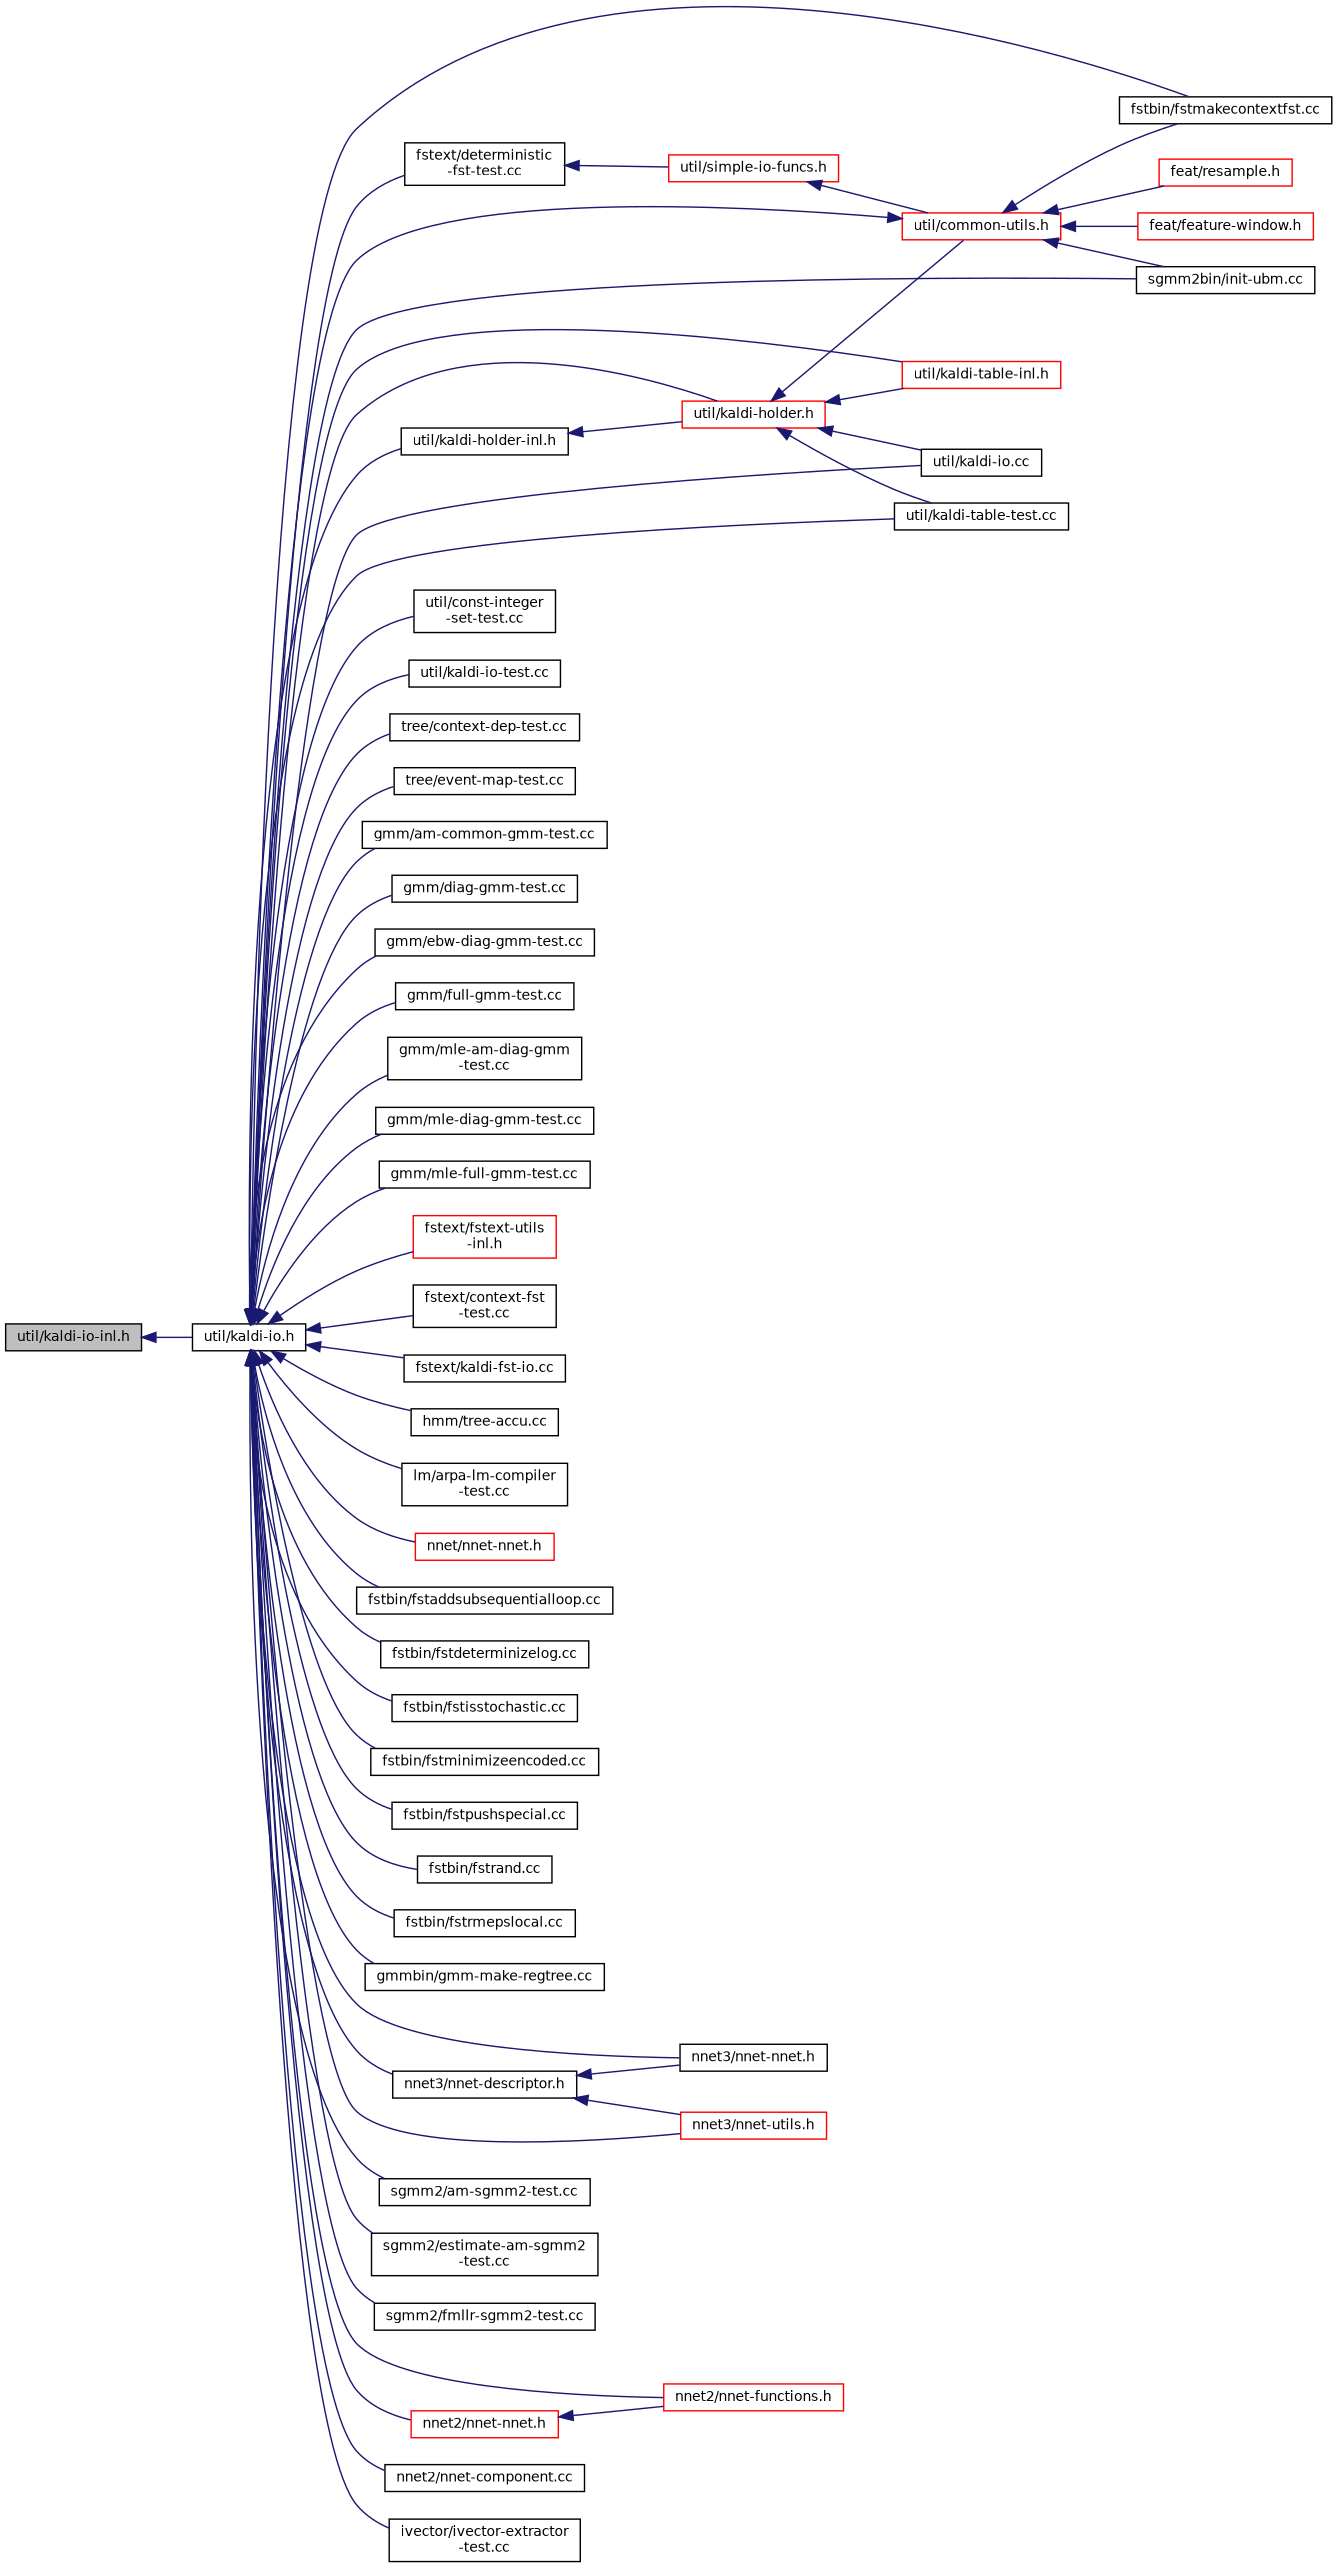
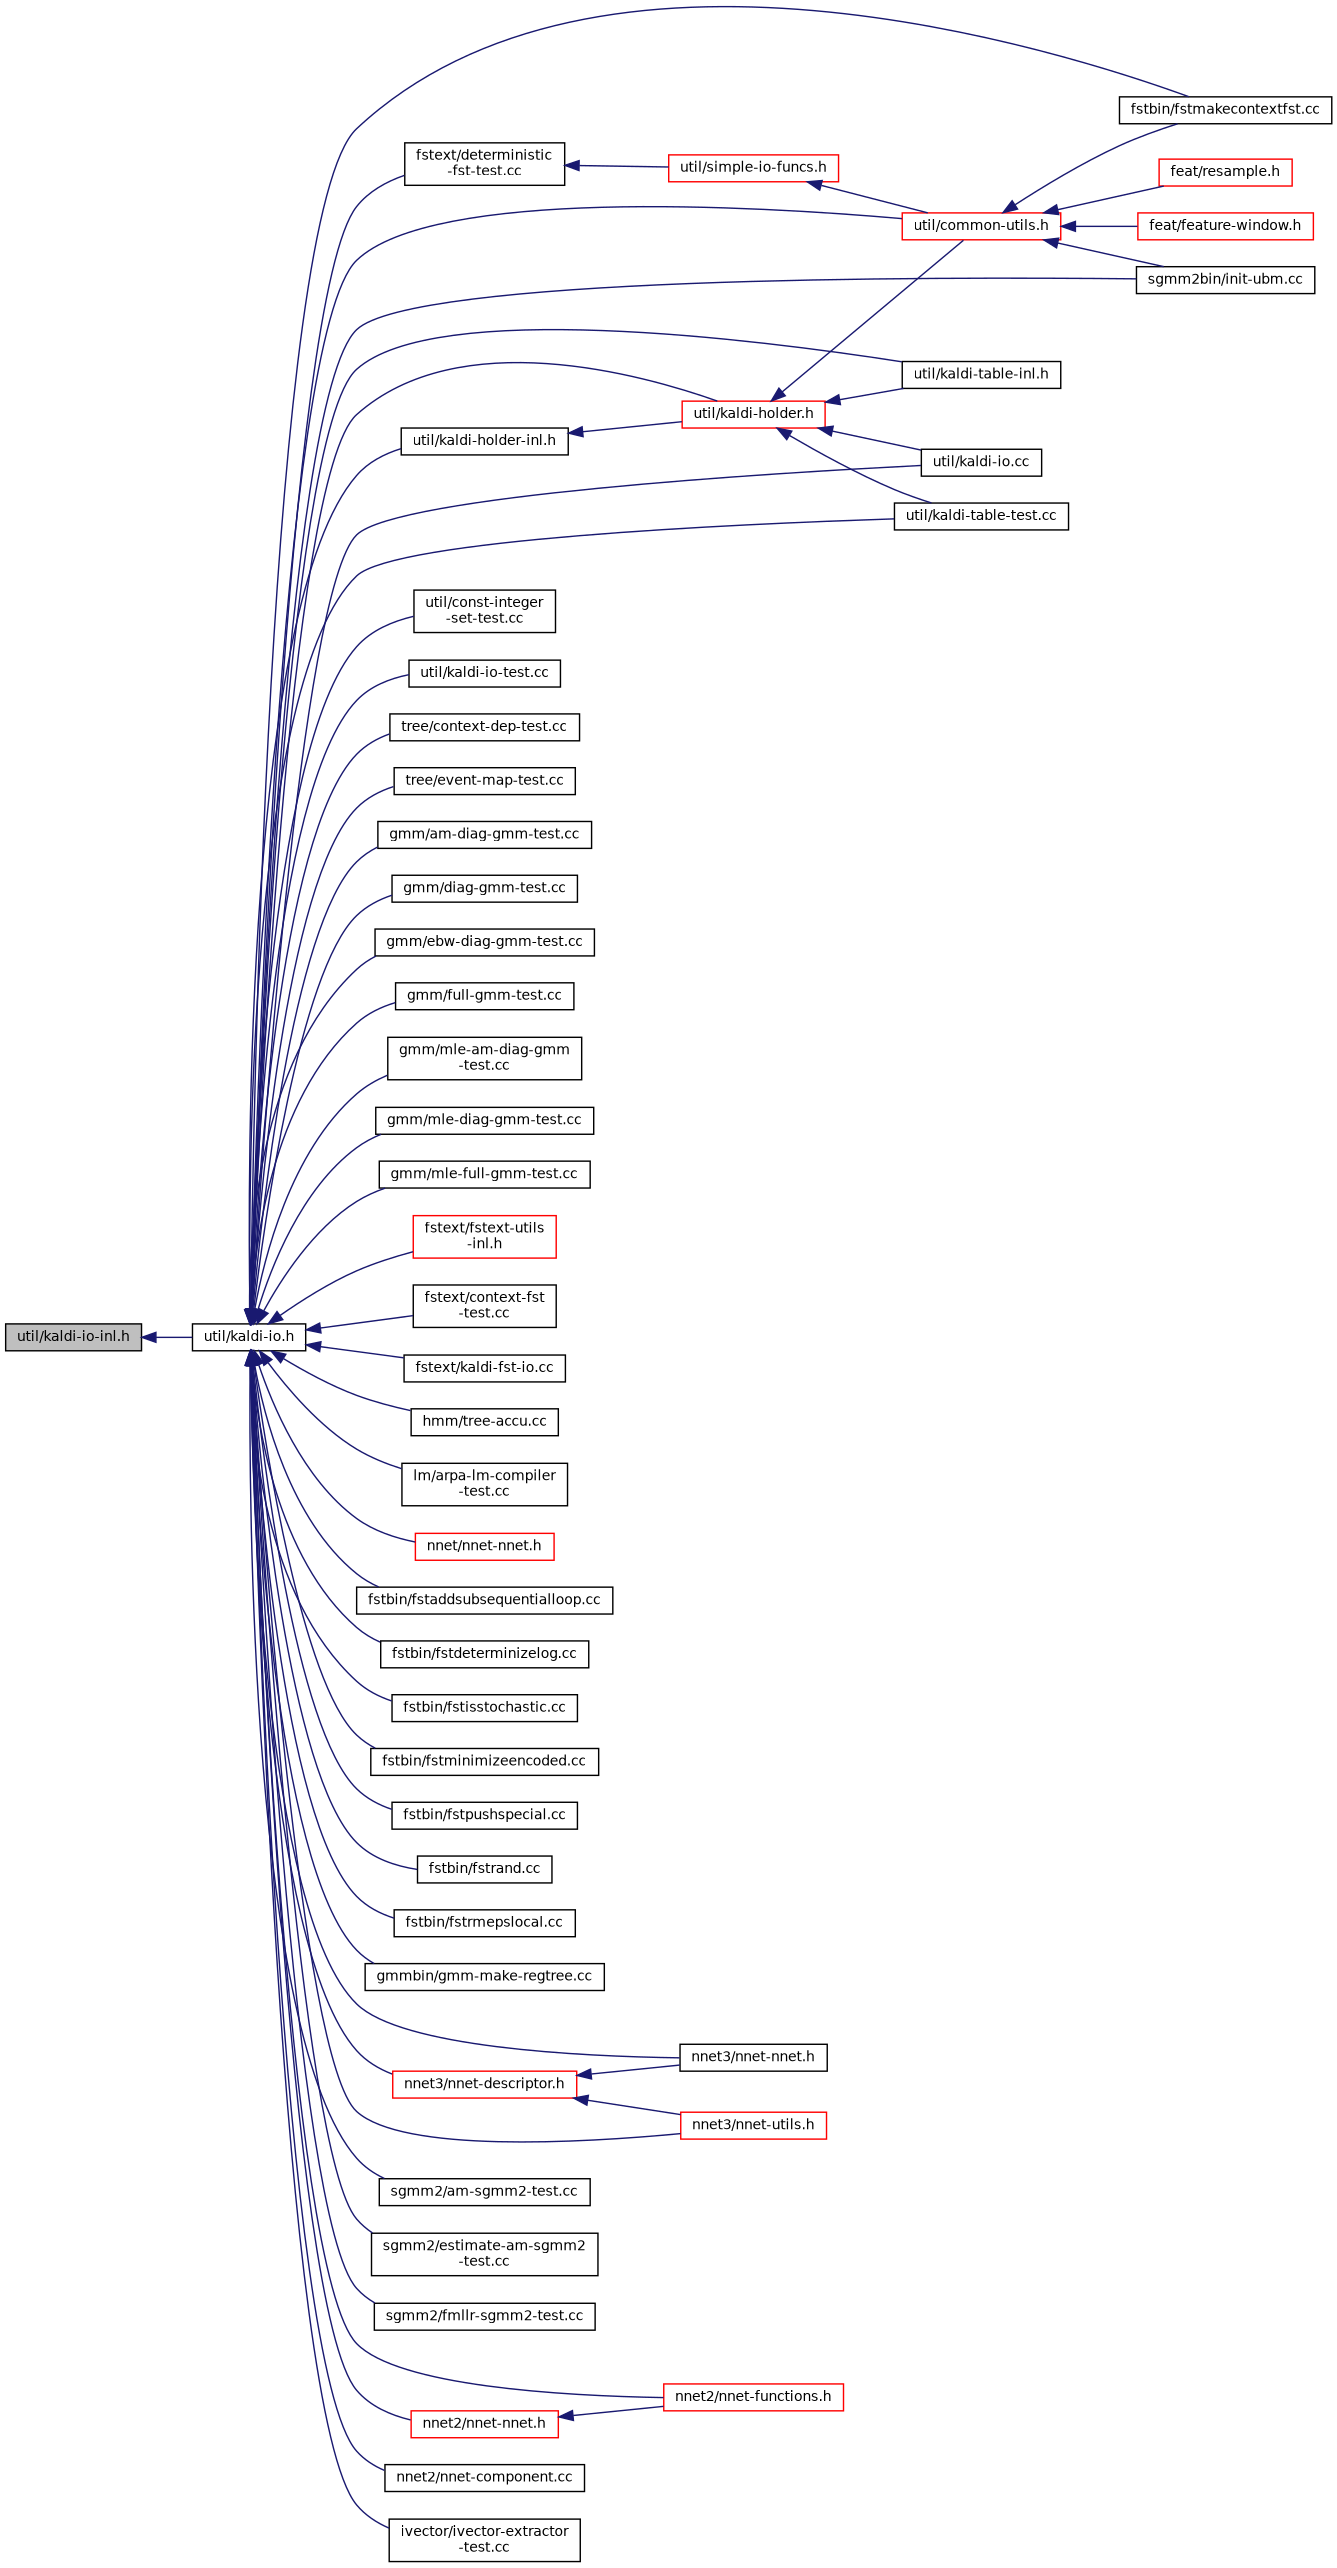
edge "util/kaldi-io.h" -> "util/common-utils.h": reversed
node "util/kaldi-table-inl.h": color red -> black
node "gmm/am-common-gmm-test.cc": label "gmm/am-common-gmm-test.cc" -> "gmm/am-diag-gmm-test.cc"
node "nnet3/nnet-descriptor.h": color black -> red
